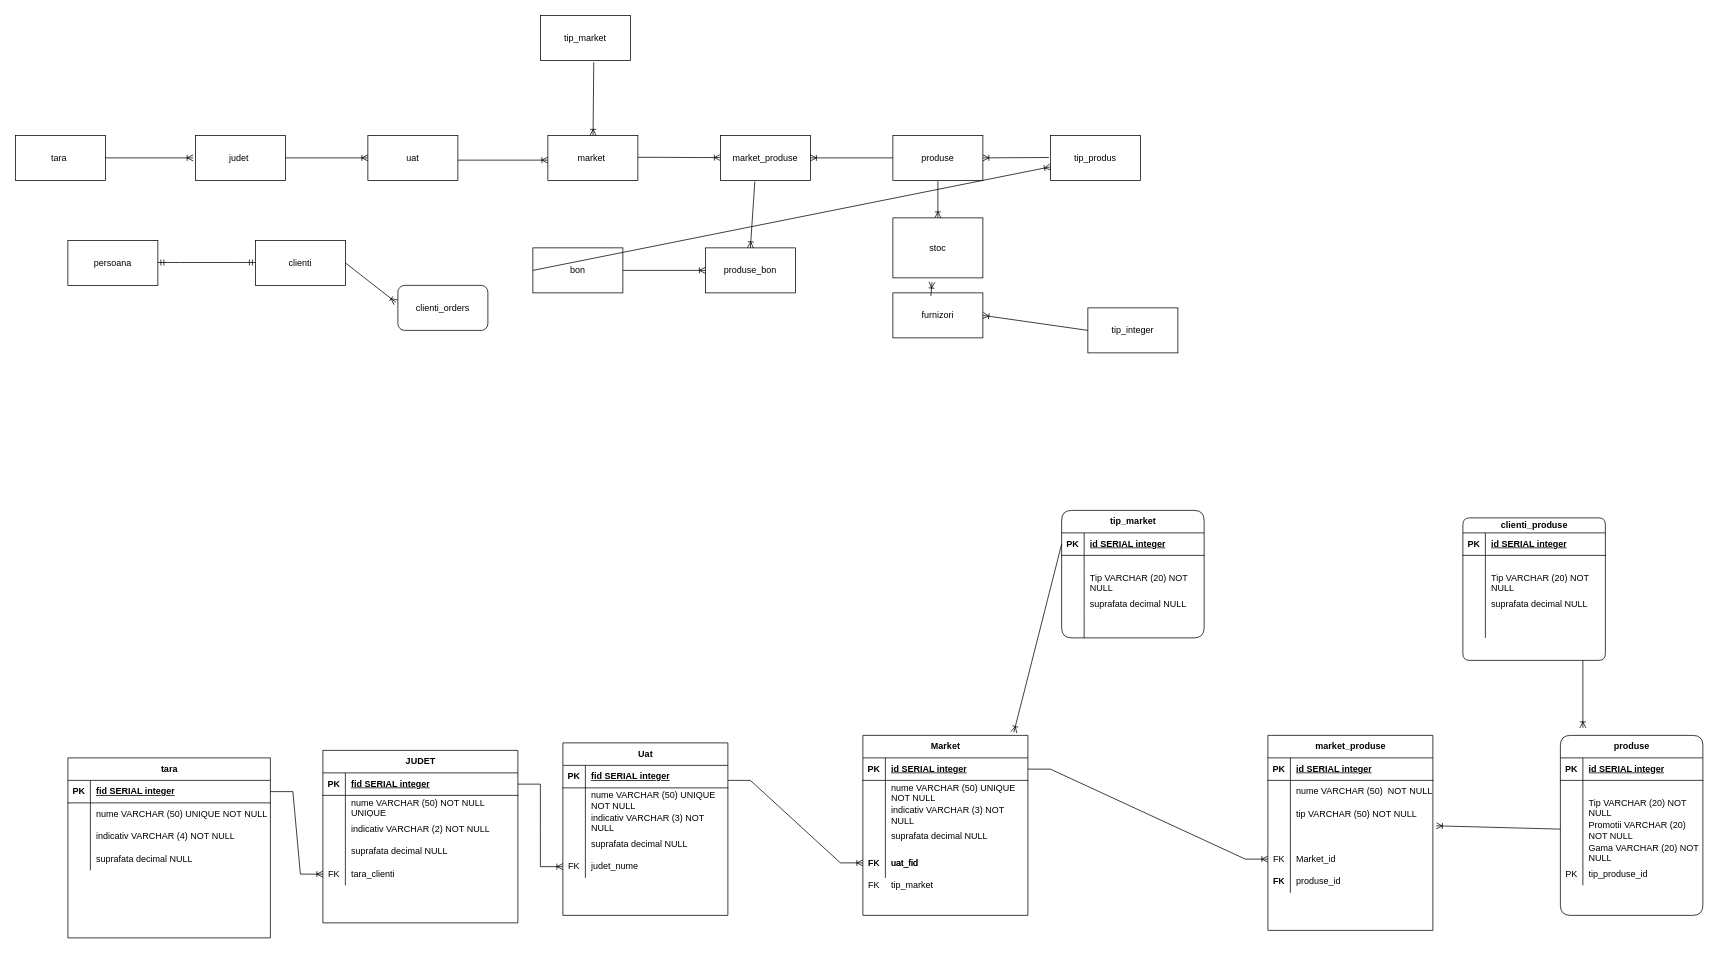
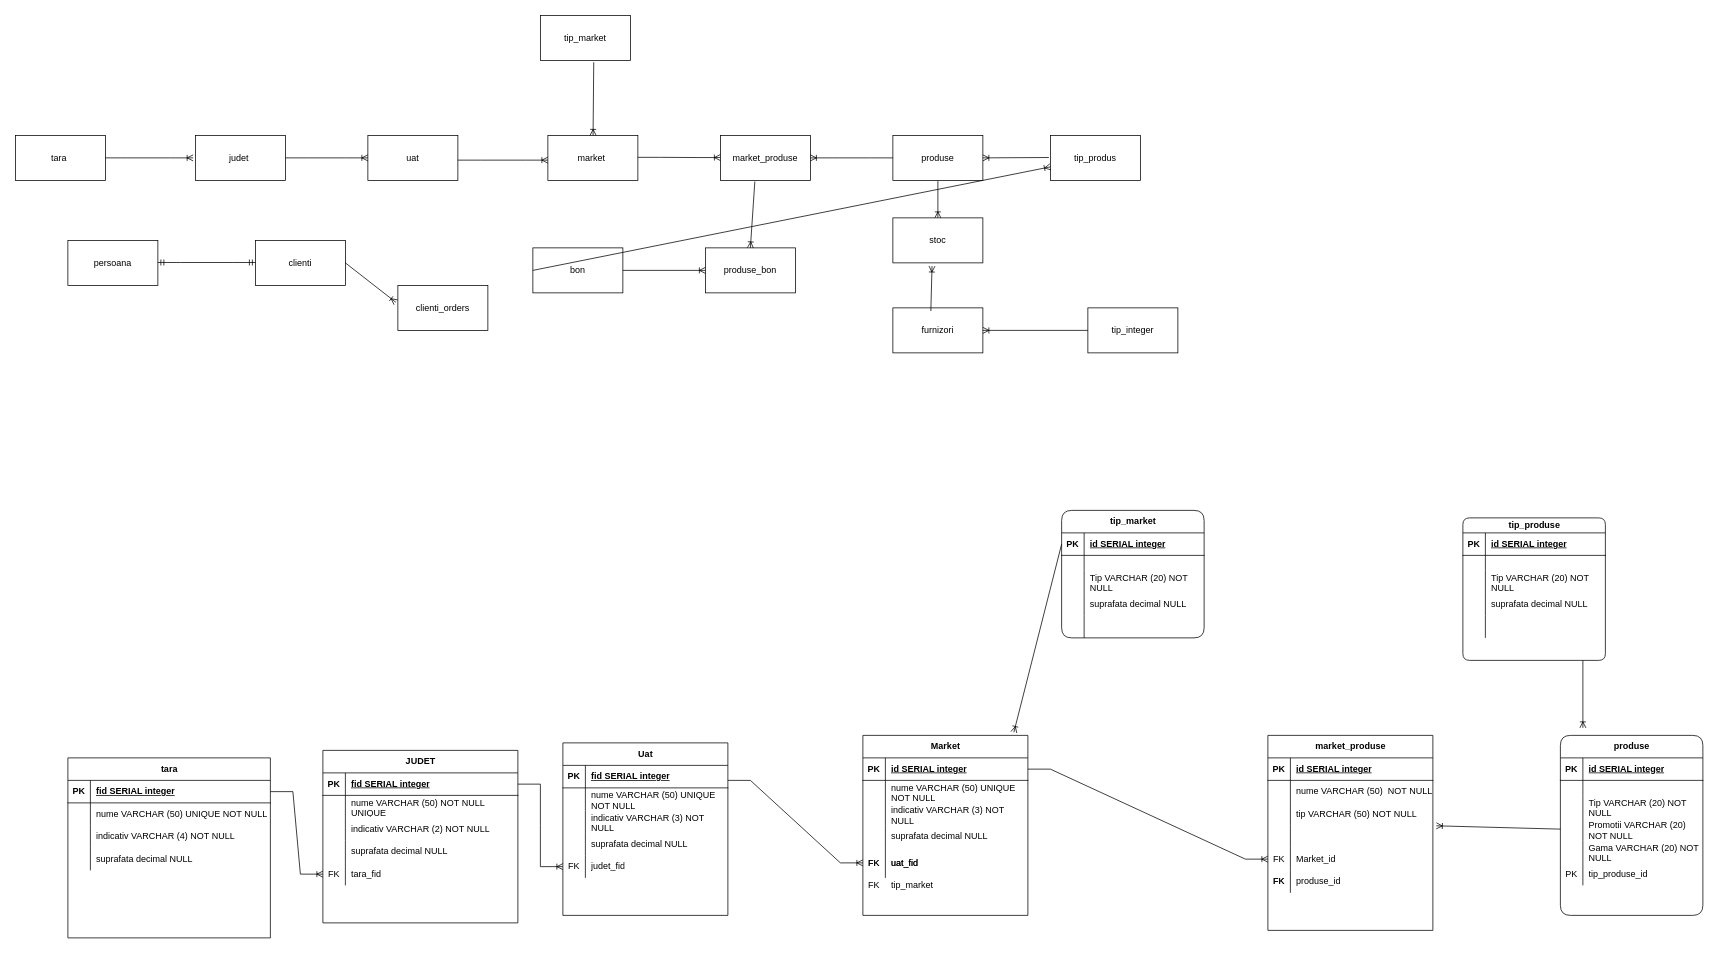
node "stoc": size 90x60 -> 90x45
node "clienti_orders": shape rounded rectangle -> rectangle
node "furnizori": moved (938, 315) -> (938, 330)
node "clienti_produse": label "clienti_produse" -> "tip_produse"
node "judet_nume": label "judet_nume" -> "judet_fid"
node "tara_clienti": label "tara_clienti" -> "tara_fid"
